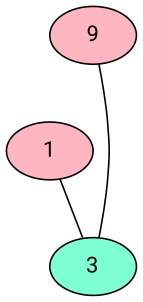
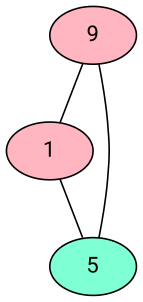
edge "9" -- "1": added
node "3": label "3" -> "5"
